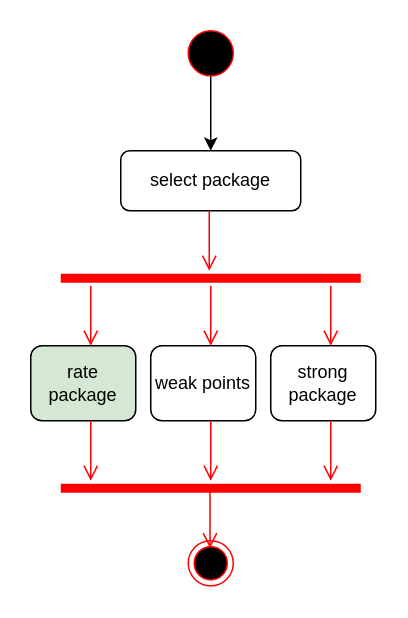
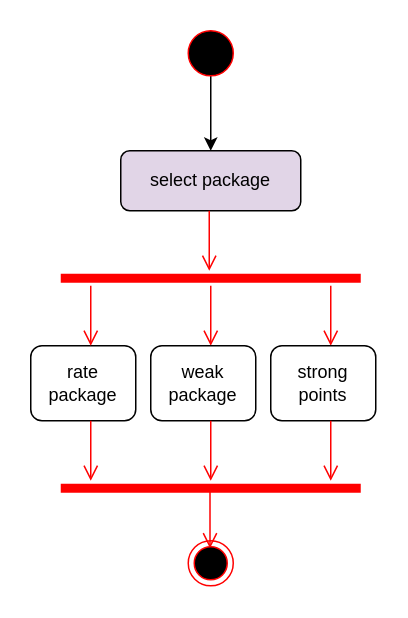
node "select package": fillcolor #ffffff -> #e1d5e7
node "rate package": fillcolor #d5e8d4 -> #ffffff
node "weak points": label "weak points" -> "weak package"
node "strong package": label "strong package" -> "strong points"
